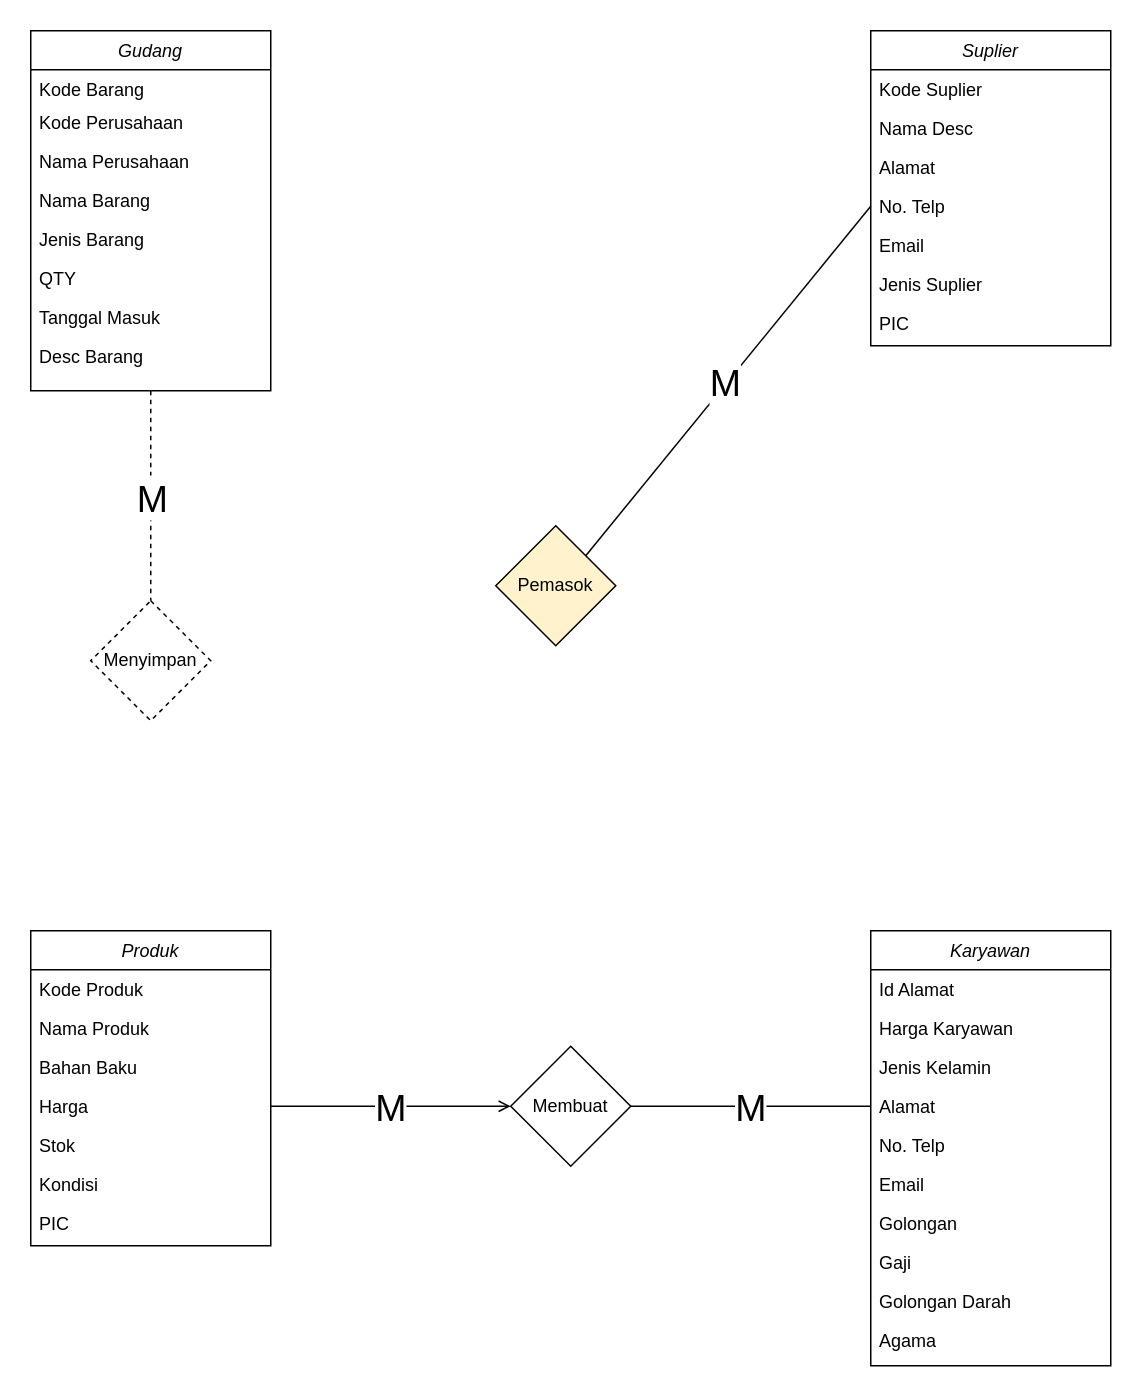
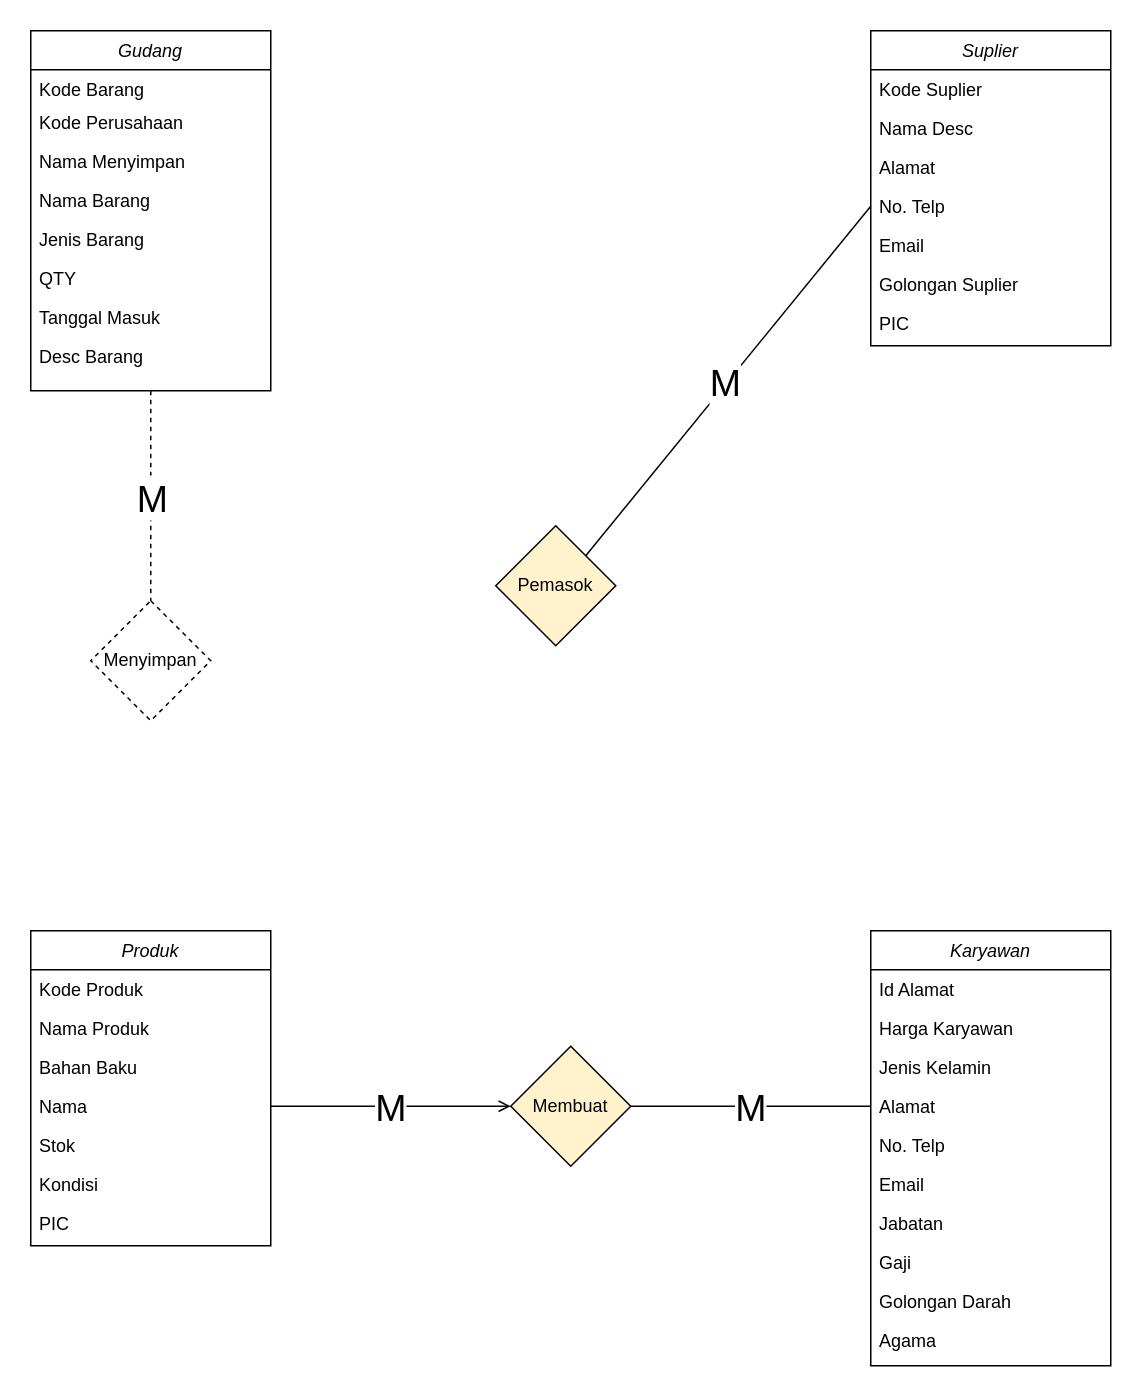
node "Nama Perusahaan": label "Nama Perusahaan" -> "Nama Menyimpan"
node "Jenis Suplier": label "Jenis Suplier" -> "Golongan Suplier"
node "Membuat": fillcolor #ffffff -> #fff2cc
node "Harga": label "Harga" -> "Nama"
node "Golongan": label "Golongan" -> "Jabatan"
